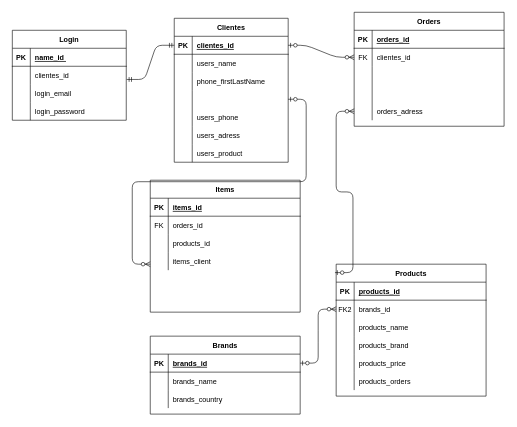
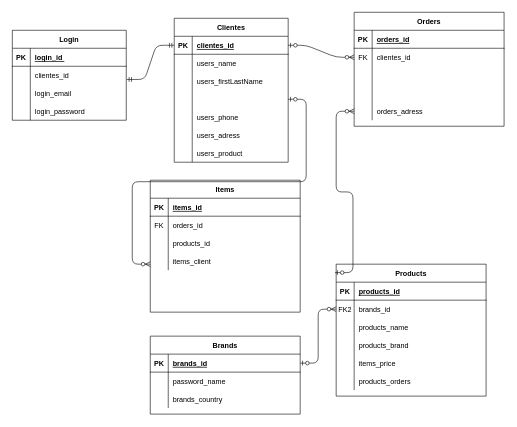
node "name_id": label "name_id" -> "login_id"
node "phone_firstLastName": label "phone_firstLastName" -> "users_firstLastName"
node "products_price": label "products_price" -> "items_price"
node "brands_name": label "brands_name" -> "password_name"
